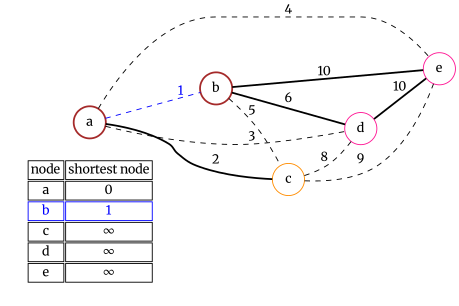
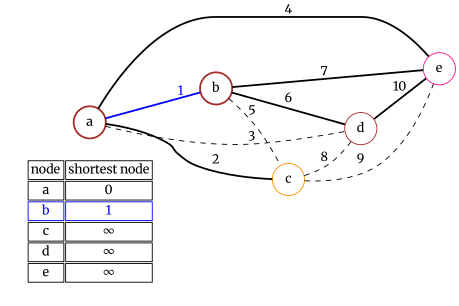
edge "e" -- "a": style dashed -> bold
edge "e" -- "b": label "10" -> "7"
edge "b" -- "a": style dashed -> bold
node "d": color deeppink -> brown
